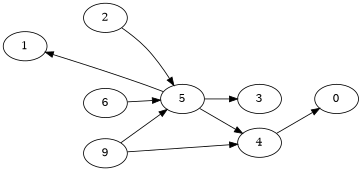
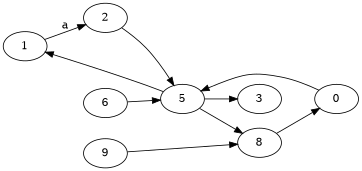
edge "1" -> "2": added, label "a"
edge "9" -> "5": now "0" -> "5"
node "4": label "4" -> "8"
